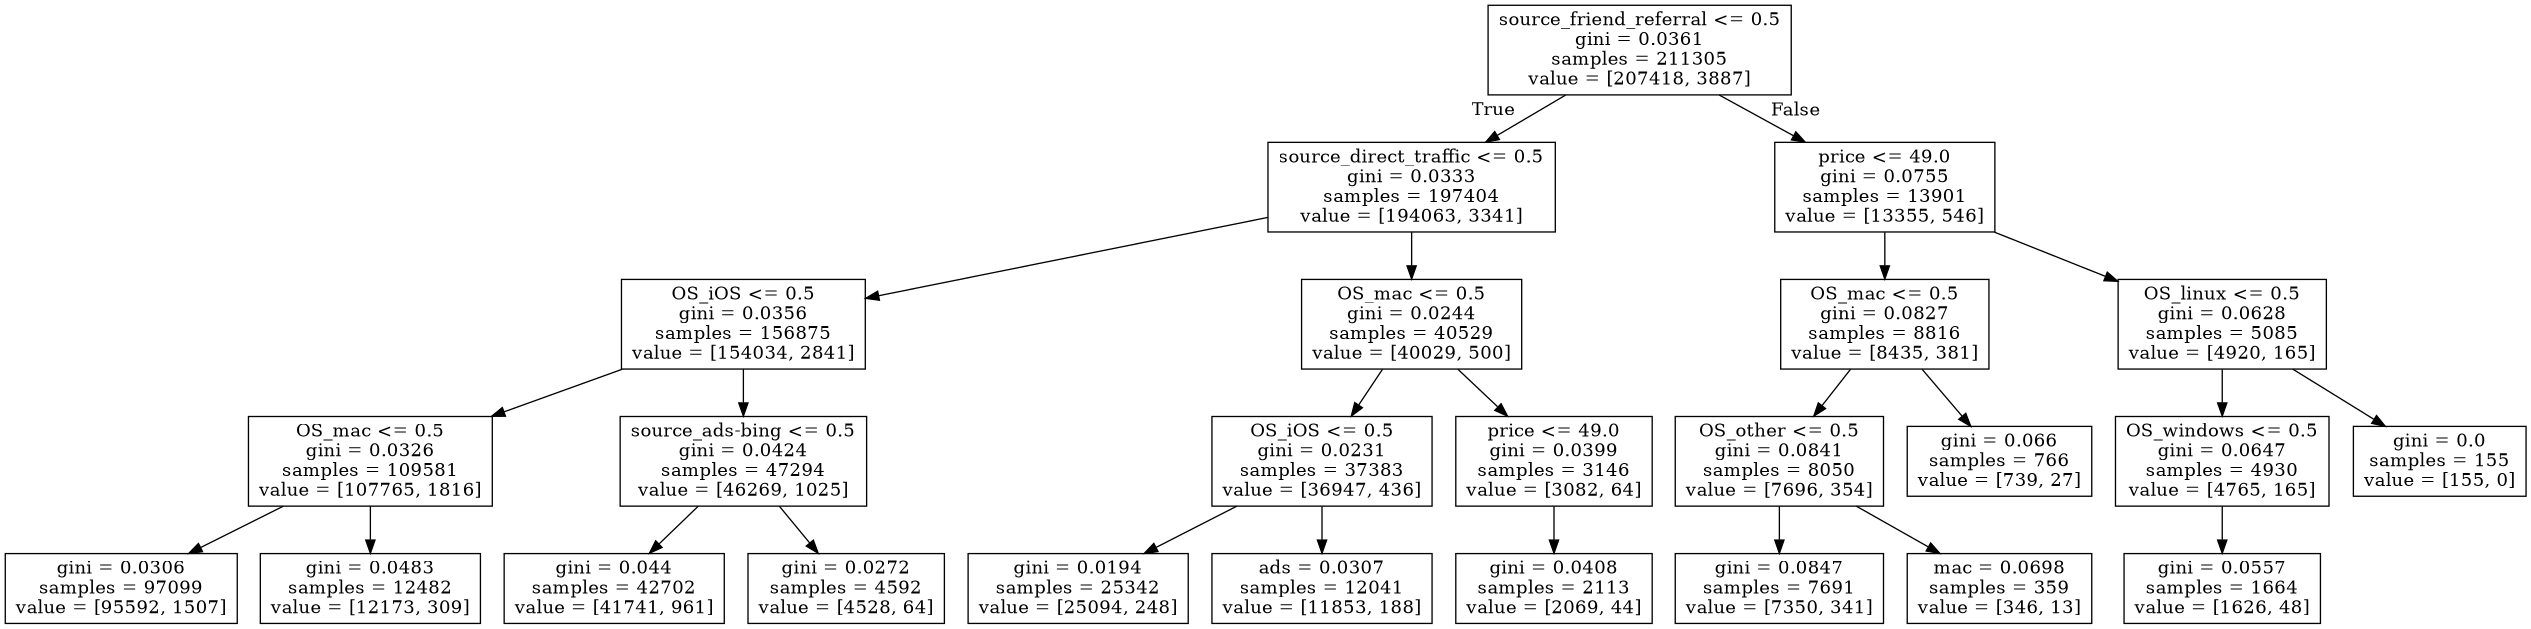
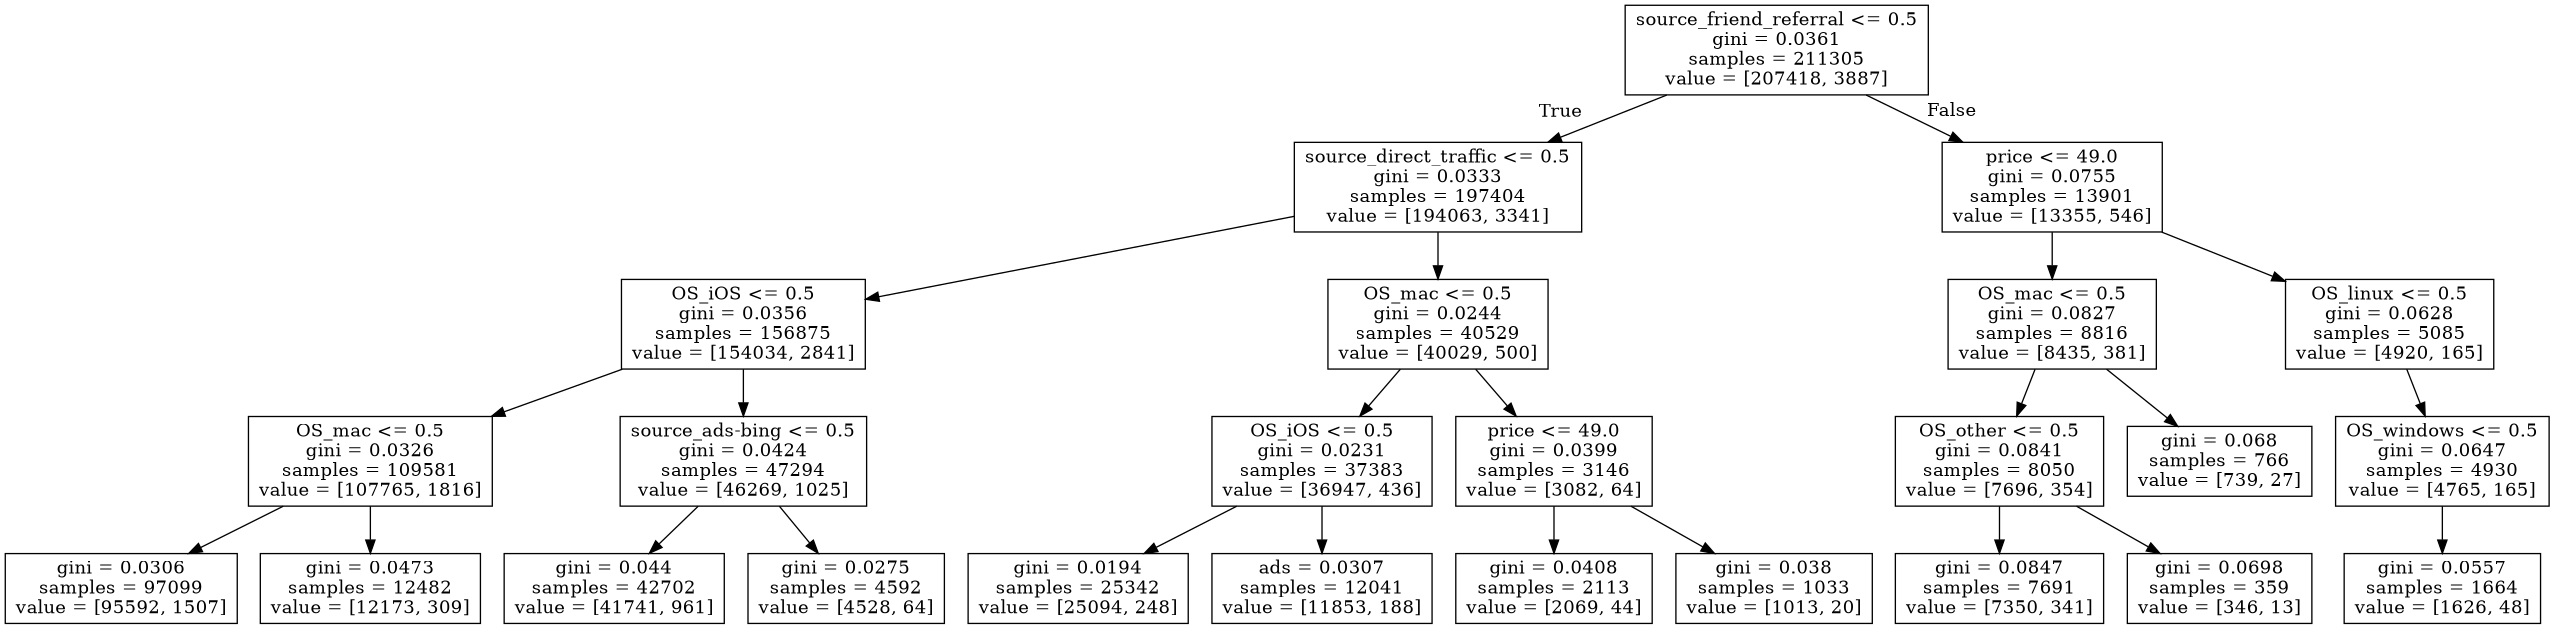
node "gini = 0.066 samples = 766 value = [739, 27]": label "gini = 0.066 samples = 766 value = [739, 27]" -> "gini = 0.068 samples = 766 value = [739, 27]"
node "gini = 0.0 samples = 155 value = [155, 0]": removed
node "gini = 0.0483 samples = 12482 value = [12173, 309]": label "gini = 0.0483 samples = 12482 value = [12173, 309]" -> "gini = 0.0473 samples = 12482 value = [12173, 309]"
node "gini = 0.0272 samples = 4592 value = [4528, 64]": label "gini = 0.0272 samples = 4592 value = [4528, 64]" -> "gini = 0.0275 samples = 4592 value = [4528, 64]"
node "gini = 0.038 samples = 1033 value = [1013, 20]": added
node "mac = 0.0698 samples = 359 value = [346, 13]": label "mac = 0.0698 samples = 359 value = [346, 13]" -> "gini = 0.0698 samples = 359 value = [346, 13]"
